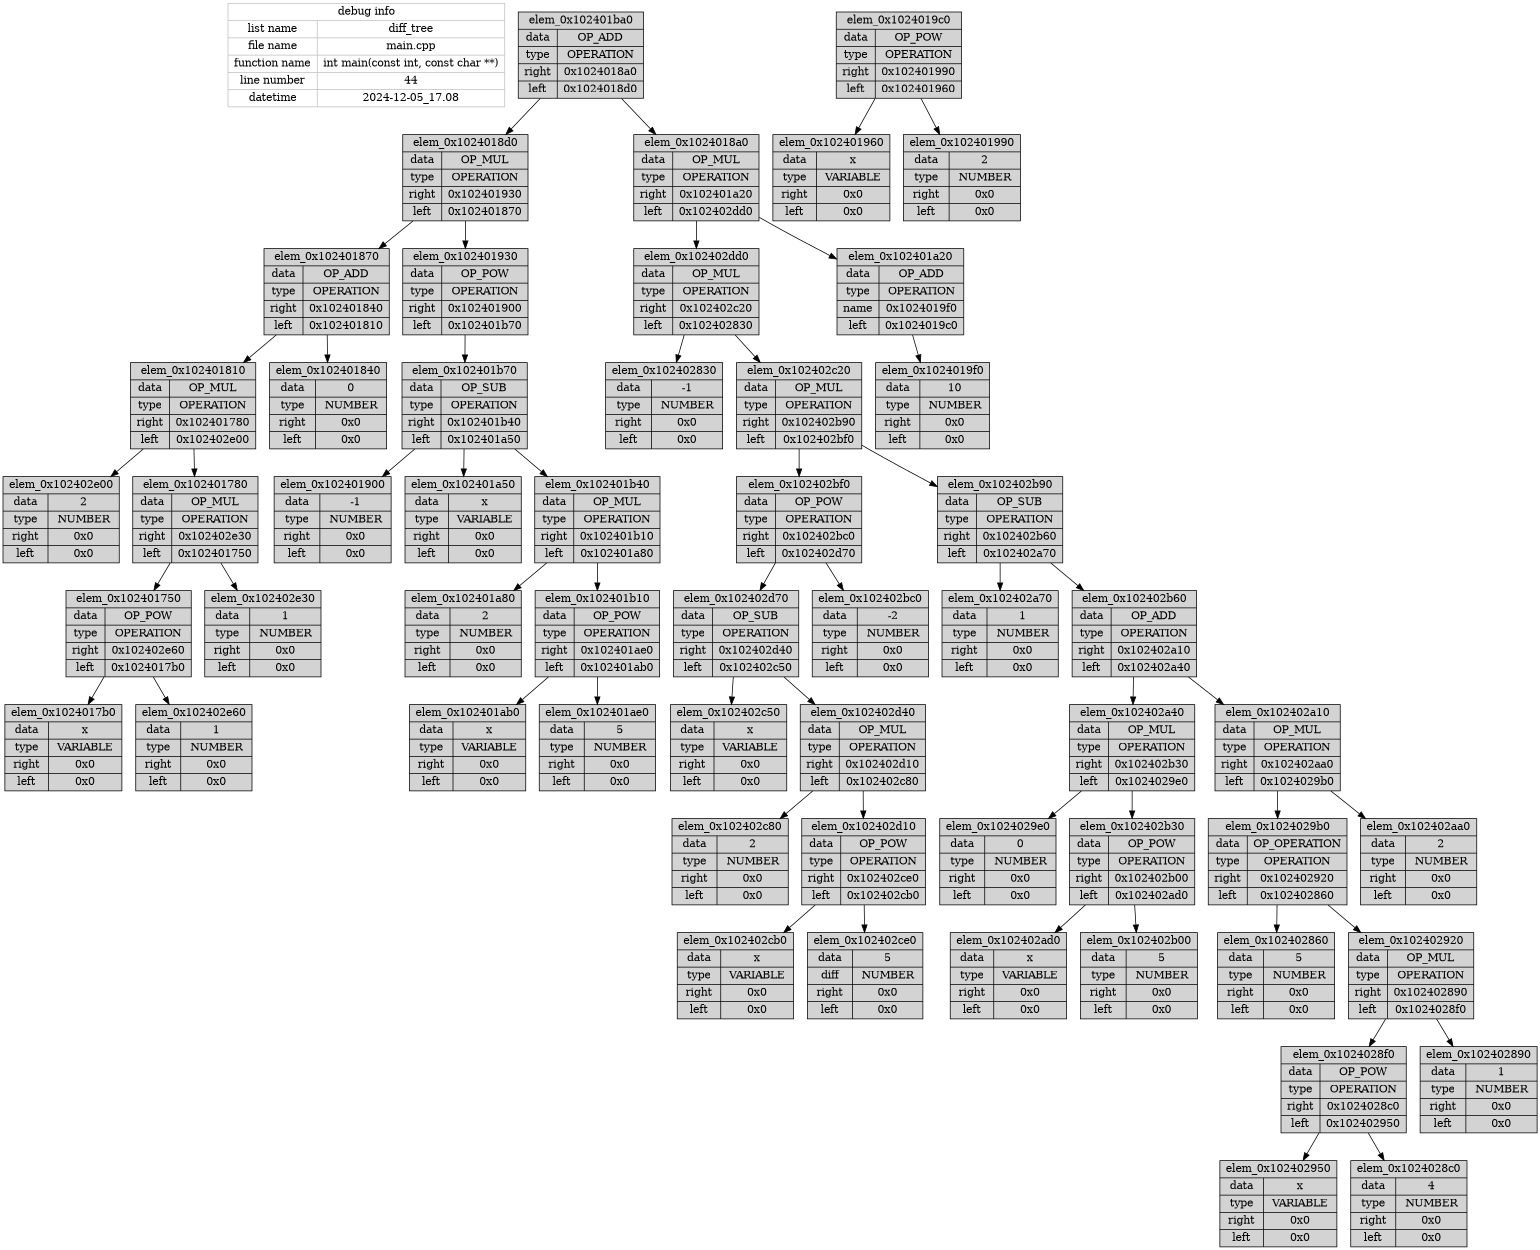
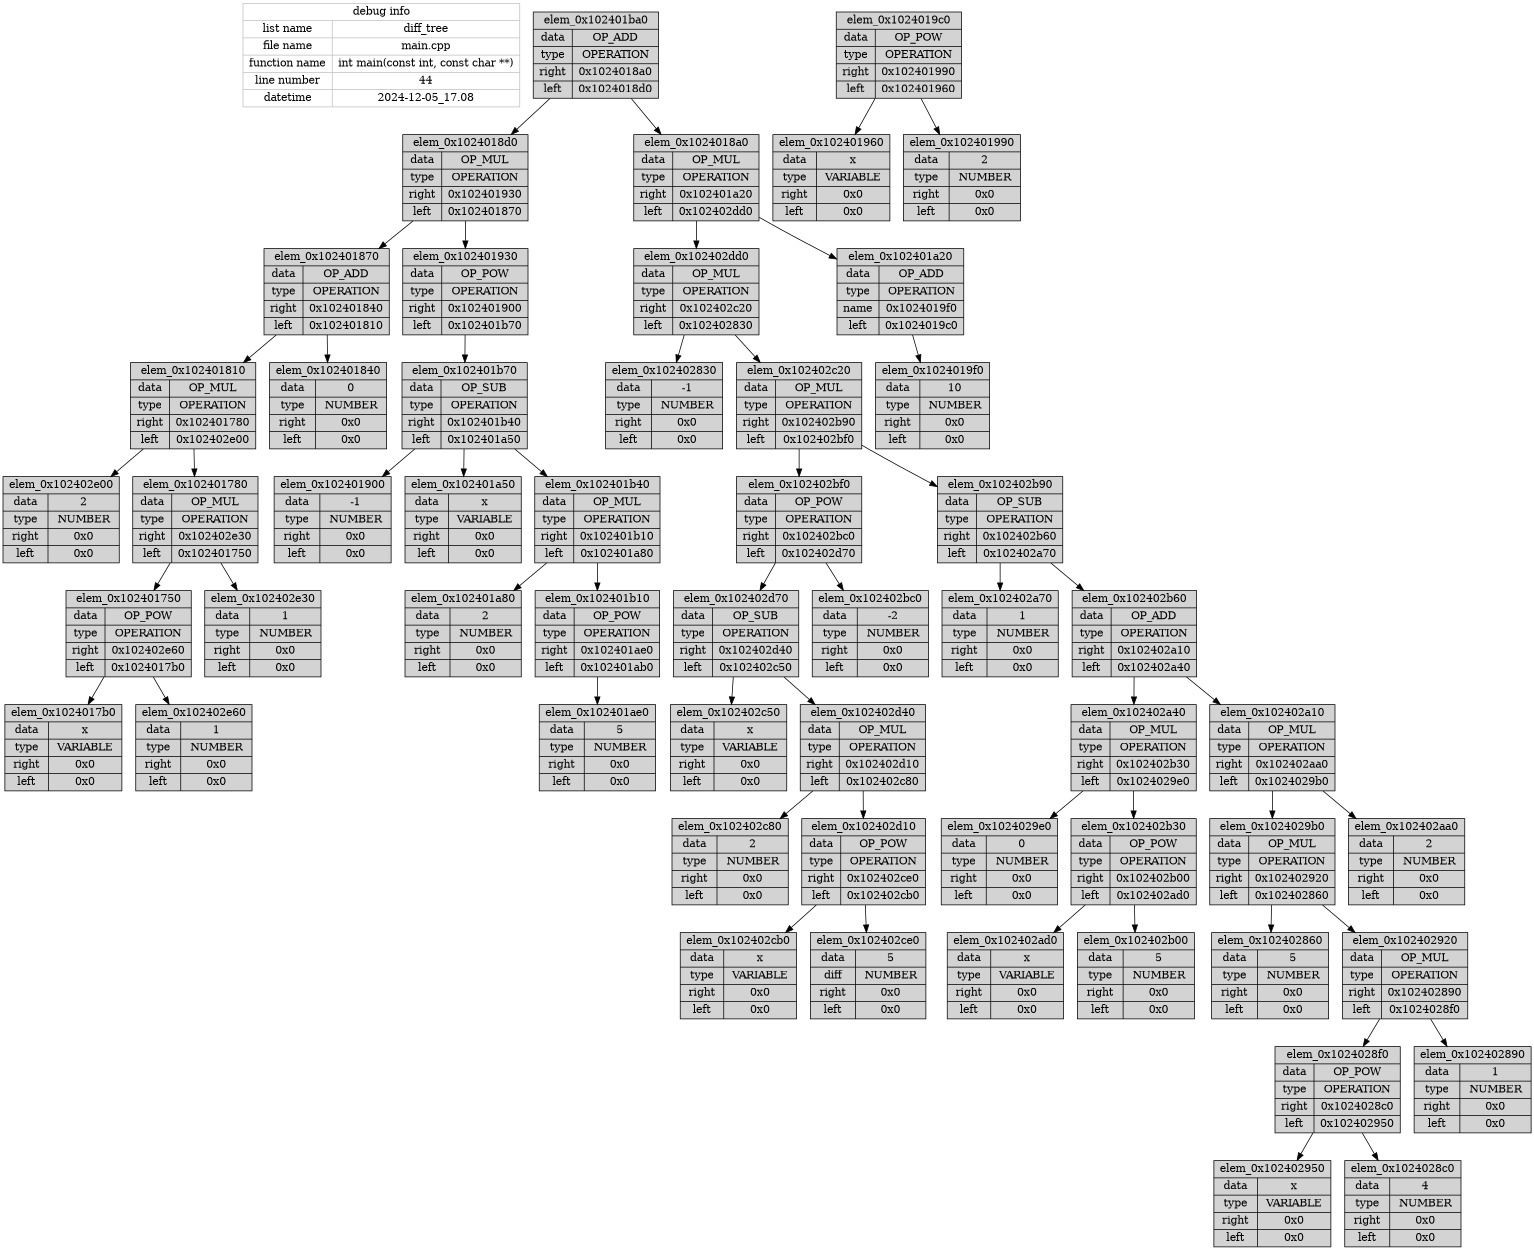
node "elem_0x102401ab0": removed
node "elem_0x1024029b0": text "OP_OPERATION" -> "OP_MUL"
